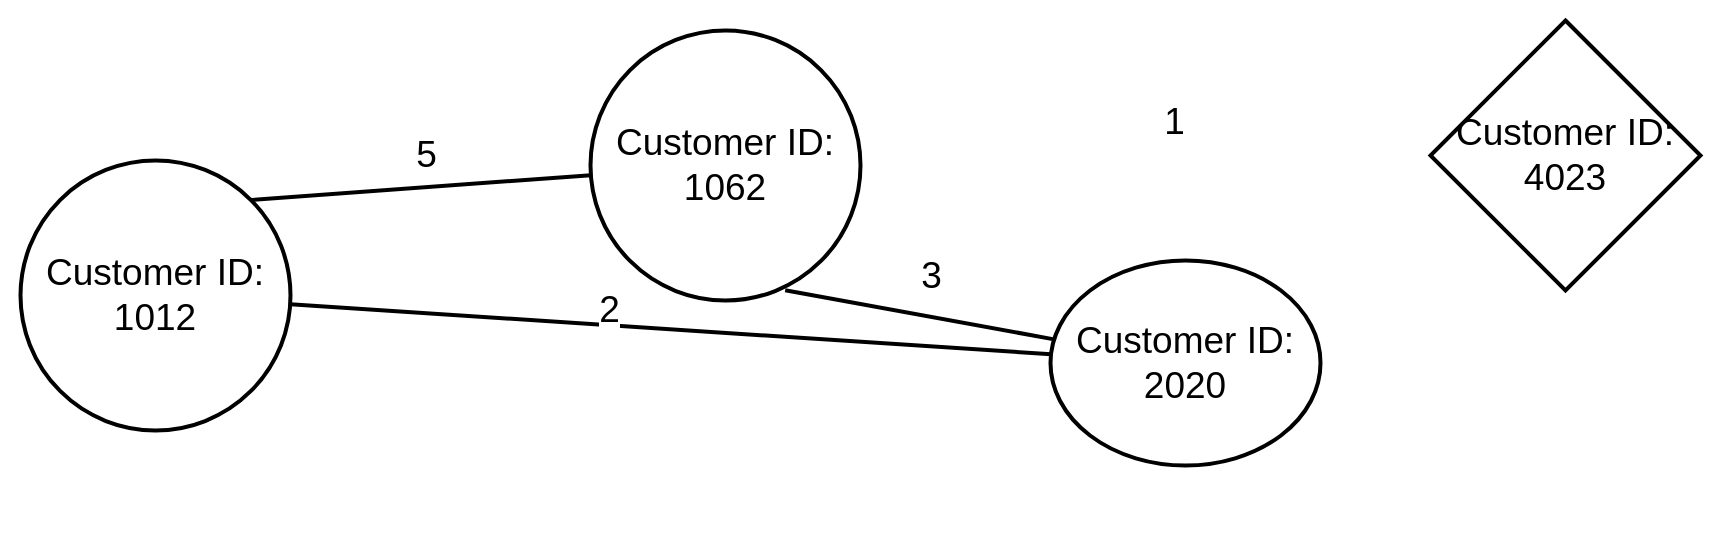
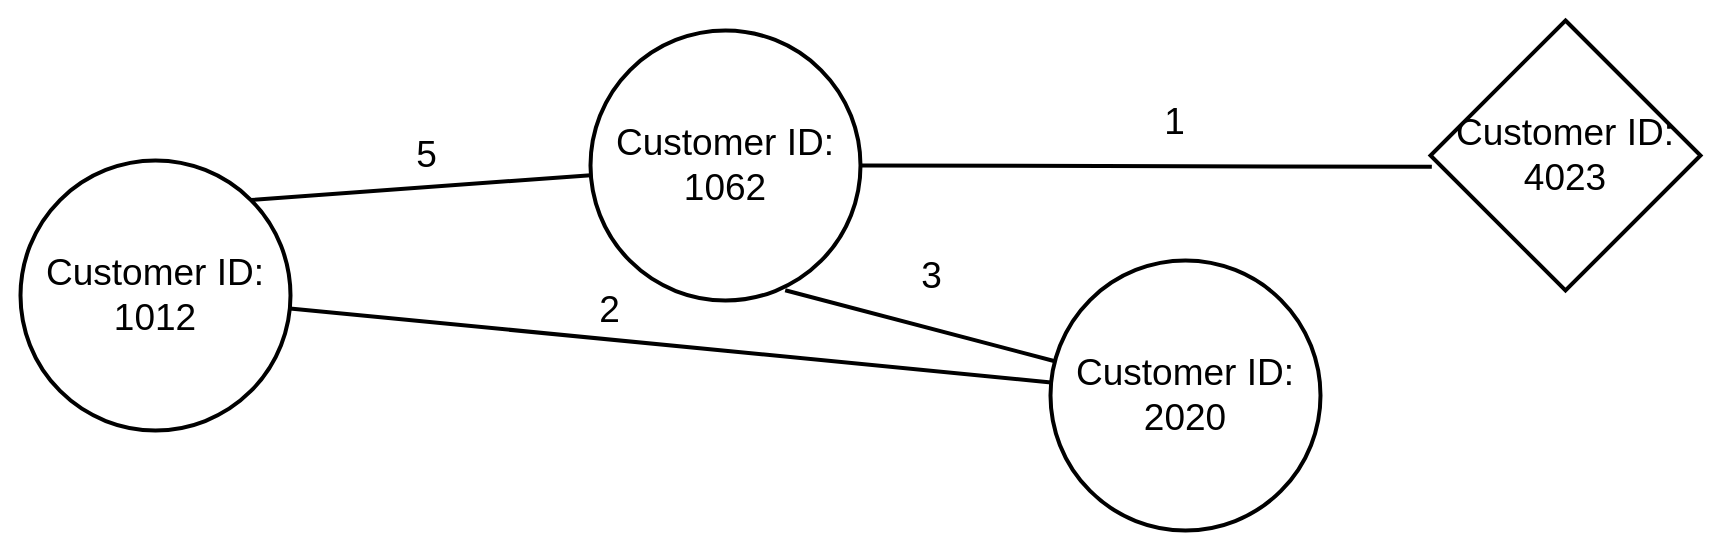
edge "Customer ID: 4023" -- "Customer ID: 1062": added
node "Customer ID: 2020": size 270x205 -> 270x270
